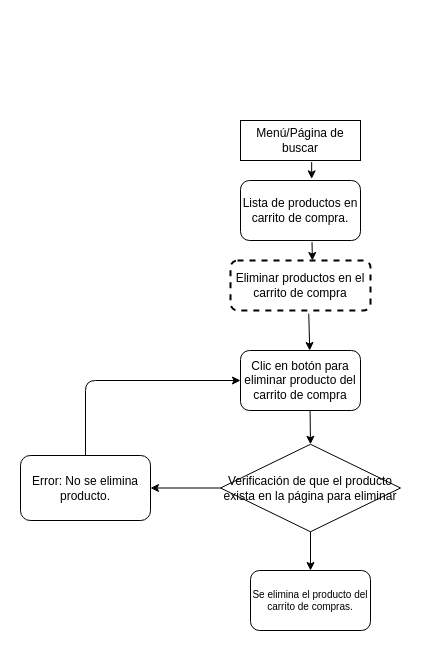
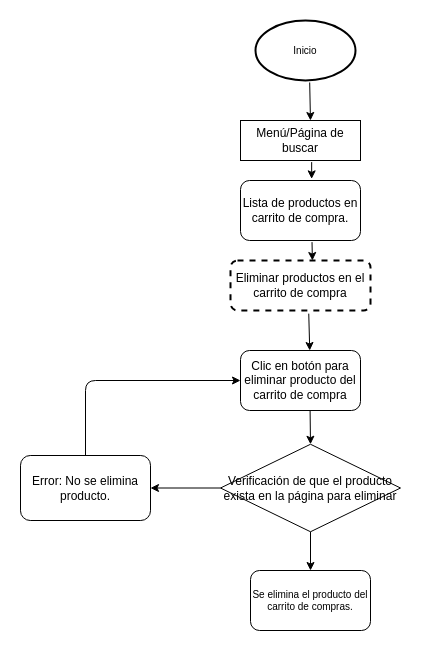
node "Inicio": added
edge "Inicio" -> "Menú/Página de buscar": added
